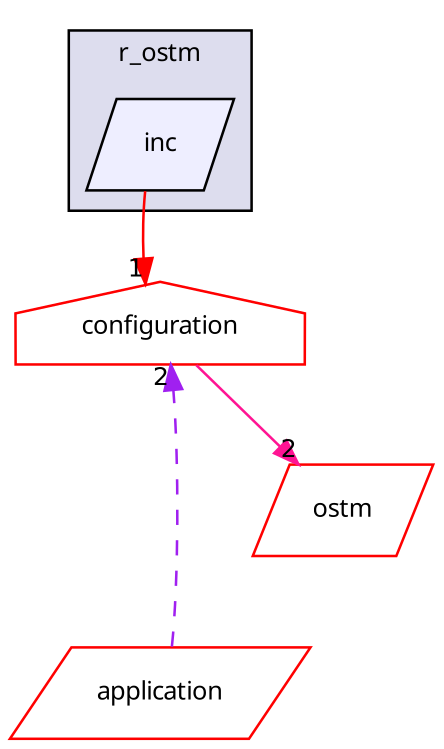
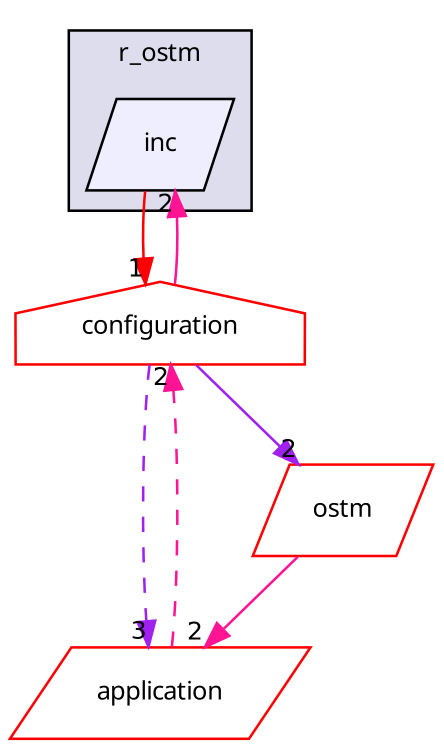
edge "configuration" -> "inc": added
edge "configuration" -> "ostm": color deeppink -> purple
edge "configuration" -> "application": added
edge "application" -> "configuration": color purple -> deeppink
edge "ostm" -> "application": added
